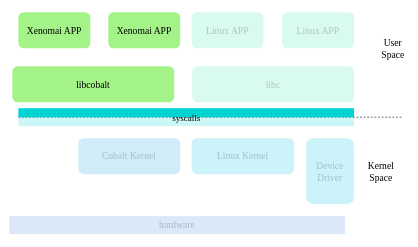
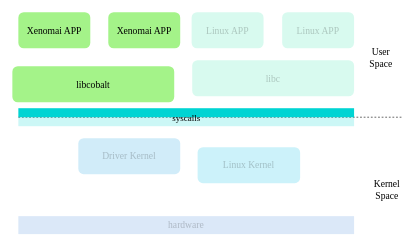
node "User Space": moved (393, 48) -> (381, 57)
node "libc": moved (273, 84) -> (273, 78)
node "Cobalt Kernel": label "Cobalt Kernel" -> "Driver Kernel"
node "Linux Kernel": moved (243, 156) -> (249, 165)
node "Device Driver": removed
node "Kernel Space": moved (381, 171) -> (387, 189)
node "hardware": moved (177, 225) -> (186, 225)
